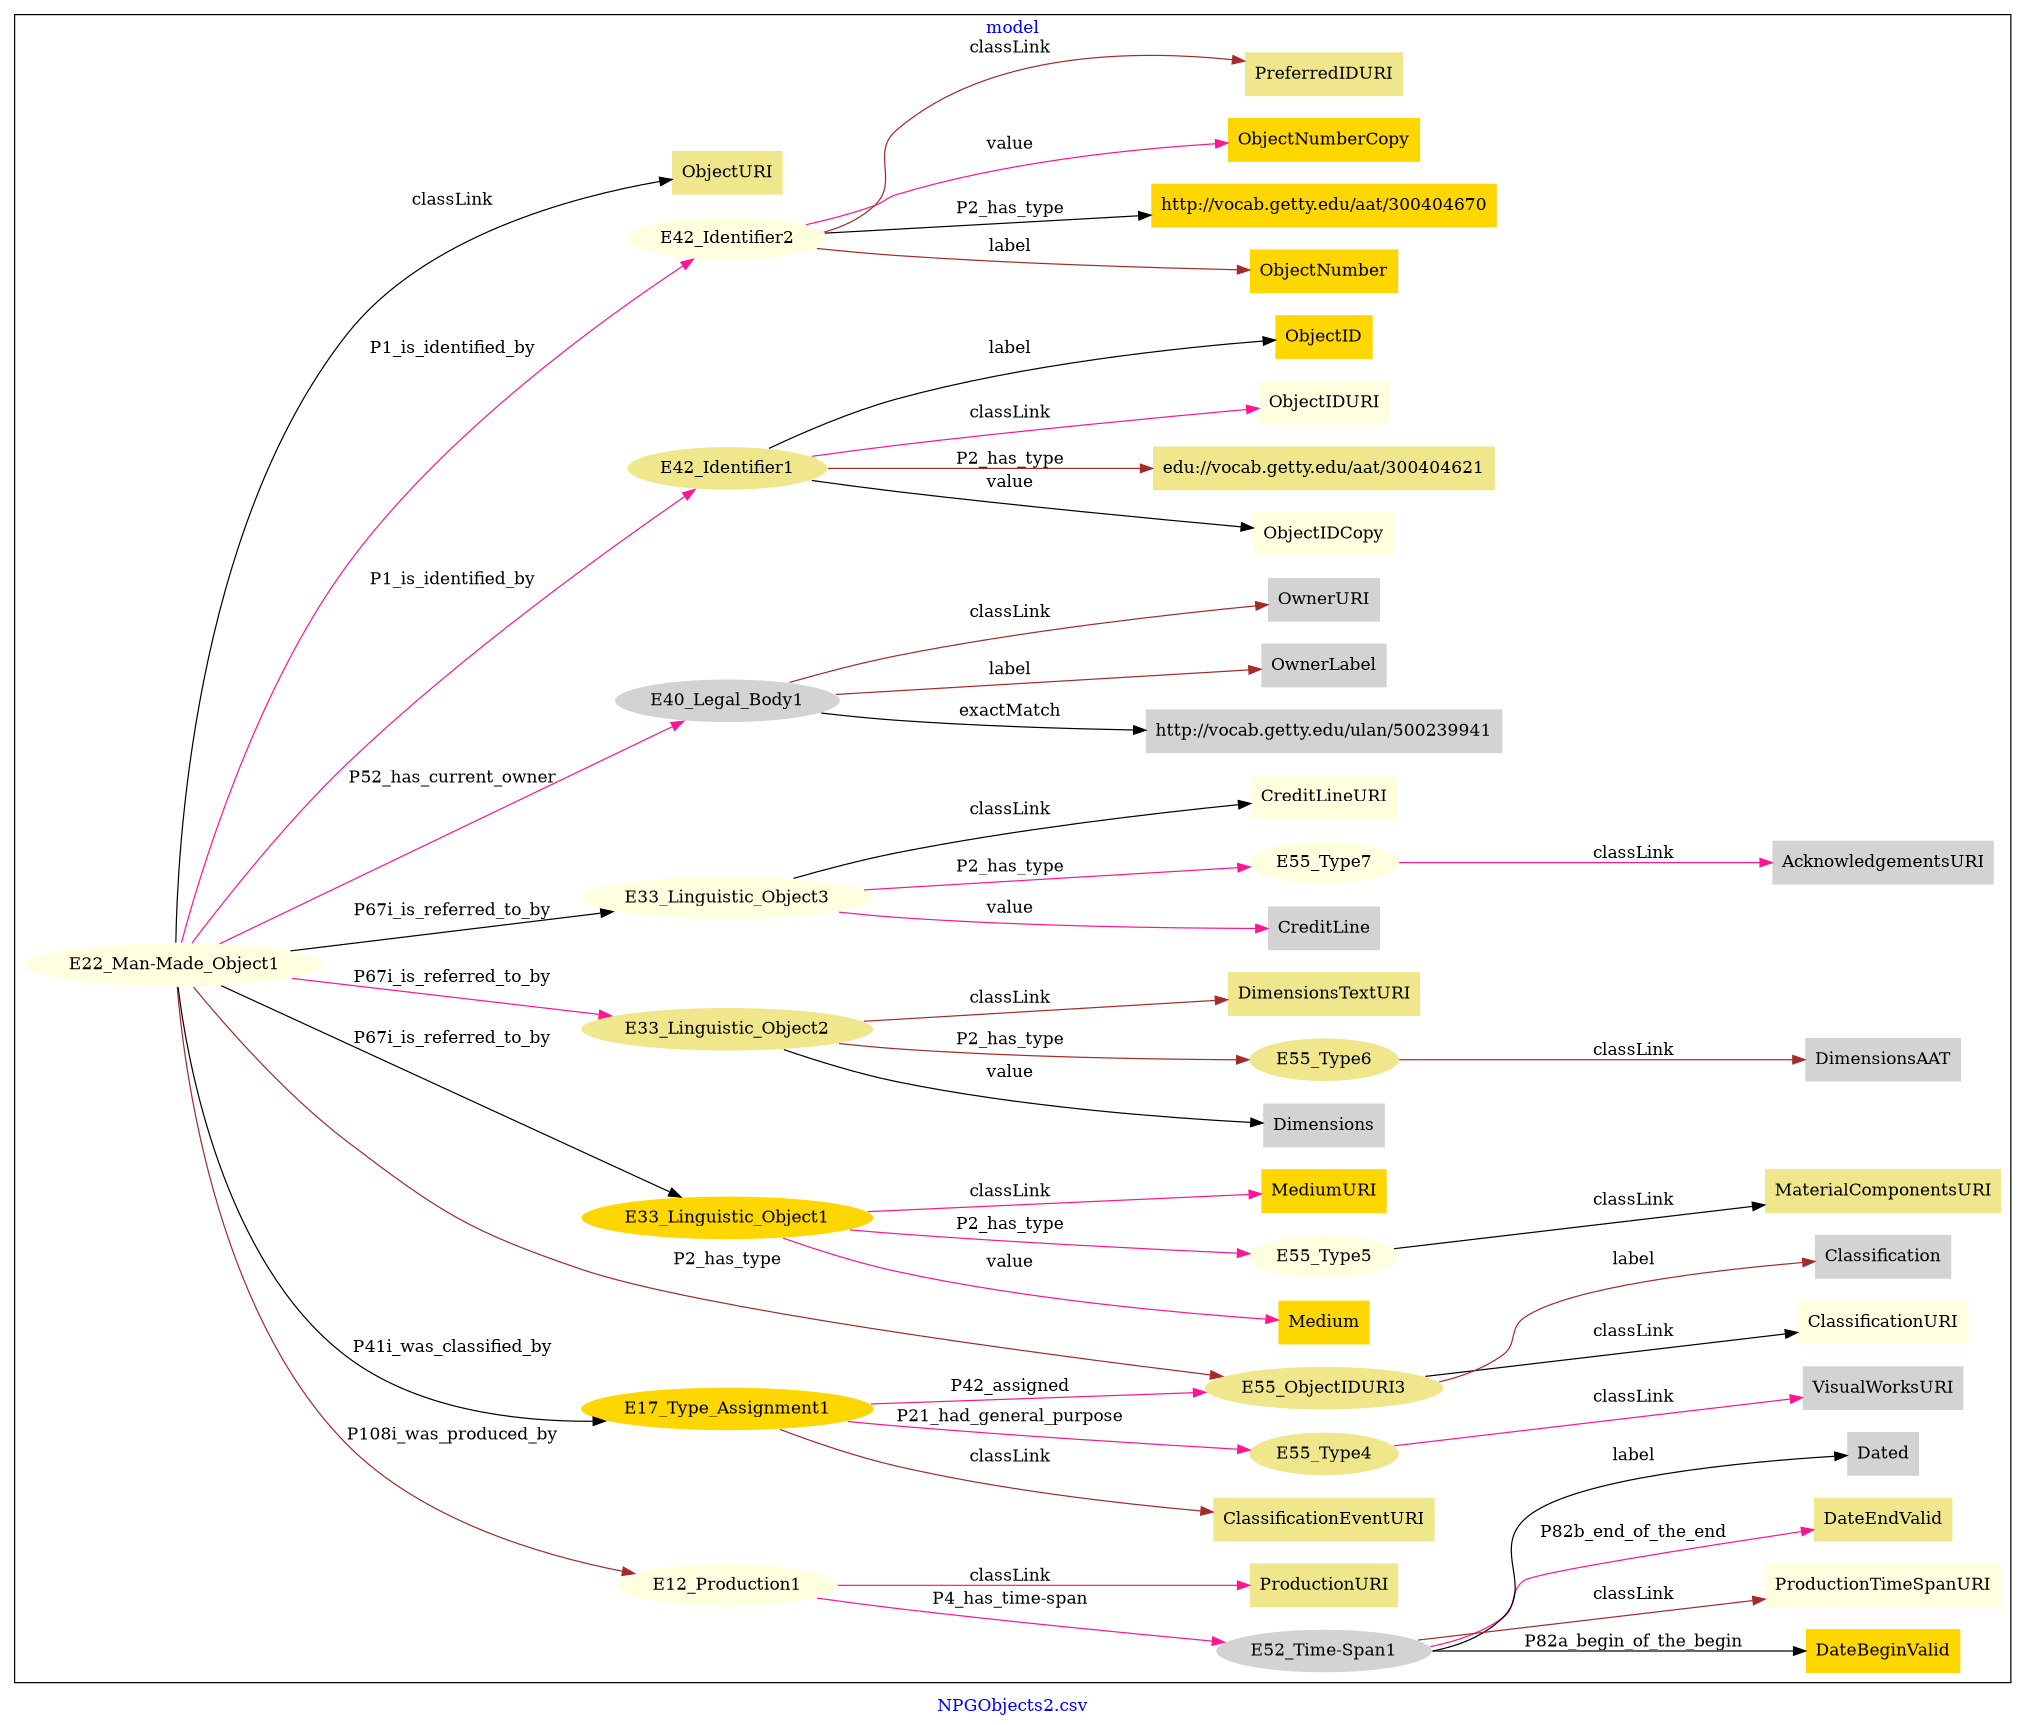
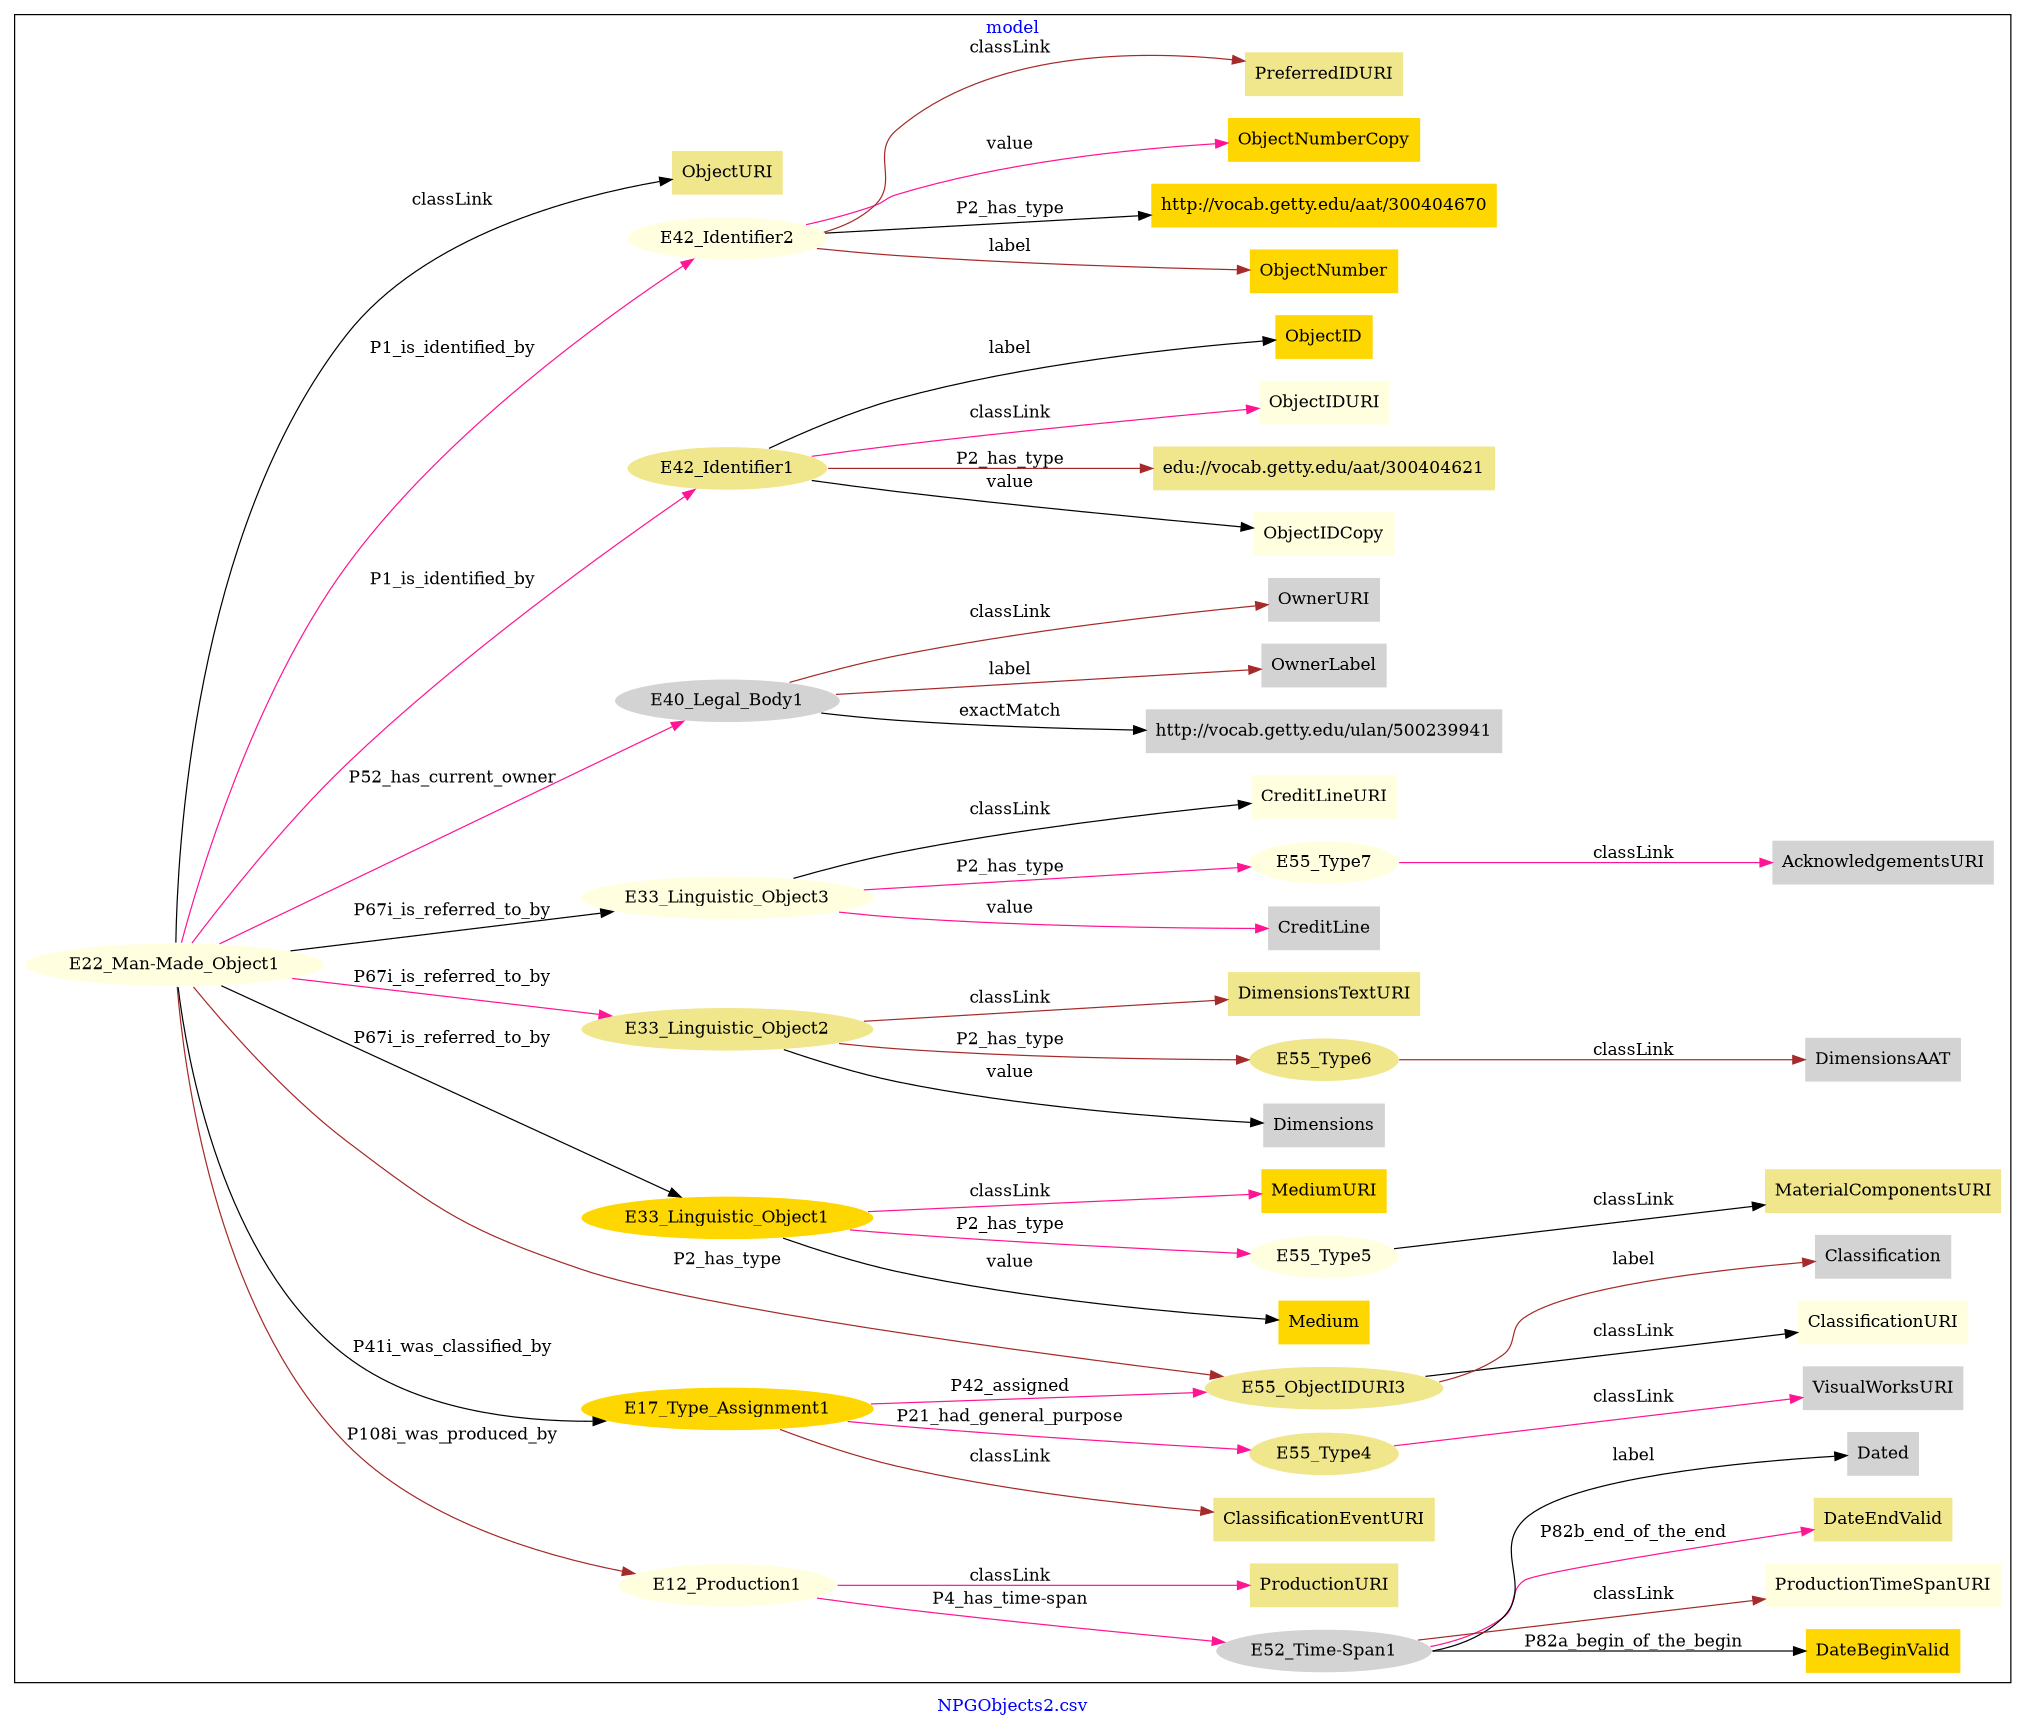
edge "E33_Linguistic_Object1" -> "Medium": color deeppink -> black
